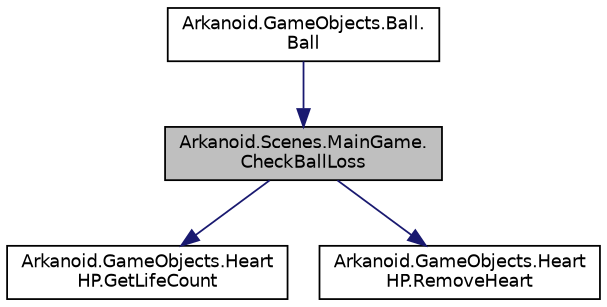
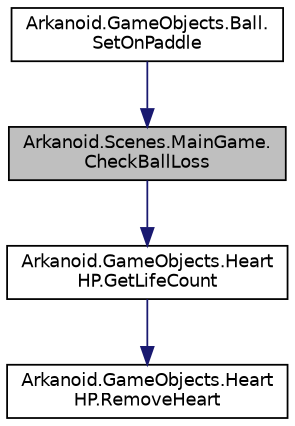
node "Arkanoid.GameObjects.Ball. Ball": label "Arkanoid.GameObjects.Ball. Ball" -> "Arkanoid.GameObjects.Ball. SetOnPaddle"
edge "Arkanoid.Scenes.MainGame. CheckBallLoss" -> "Arkanoid.GameObjects.Heart HP.RemoveHeart": now "Arkanoid.GameObjects.Heart HP.GetLifeCount" -> "Arkanoid.GameObjects.Heart HP.RemoveHeart"
